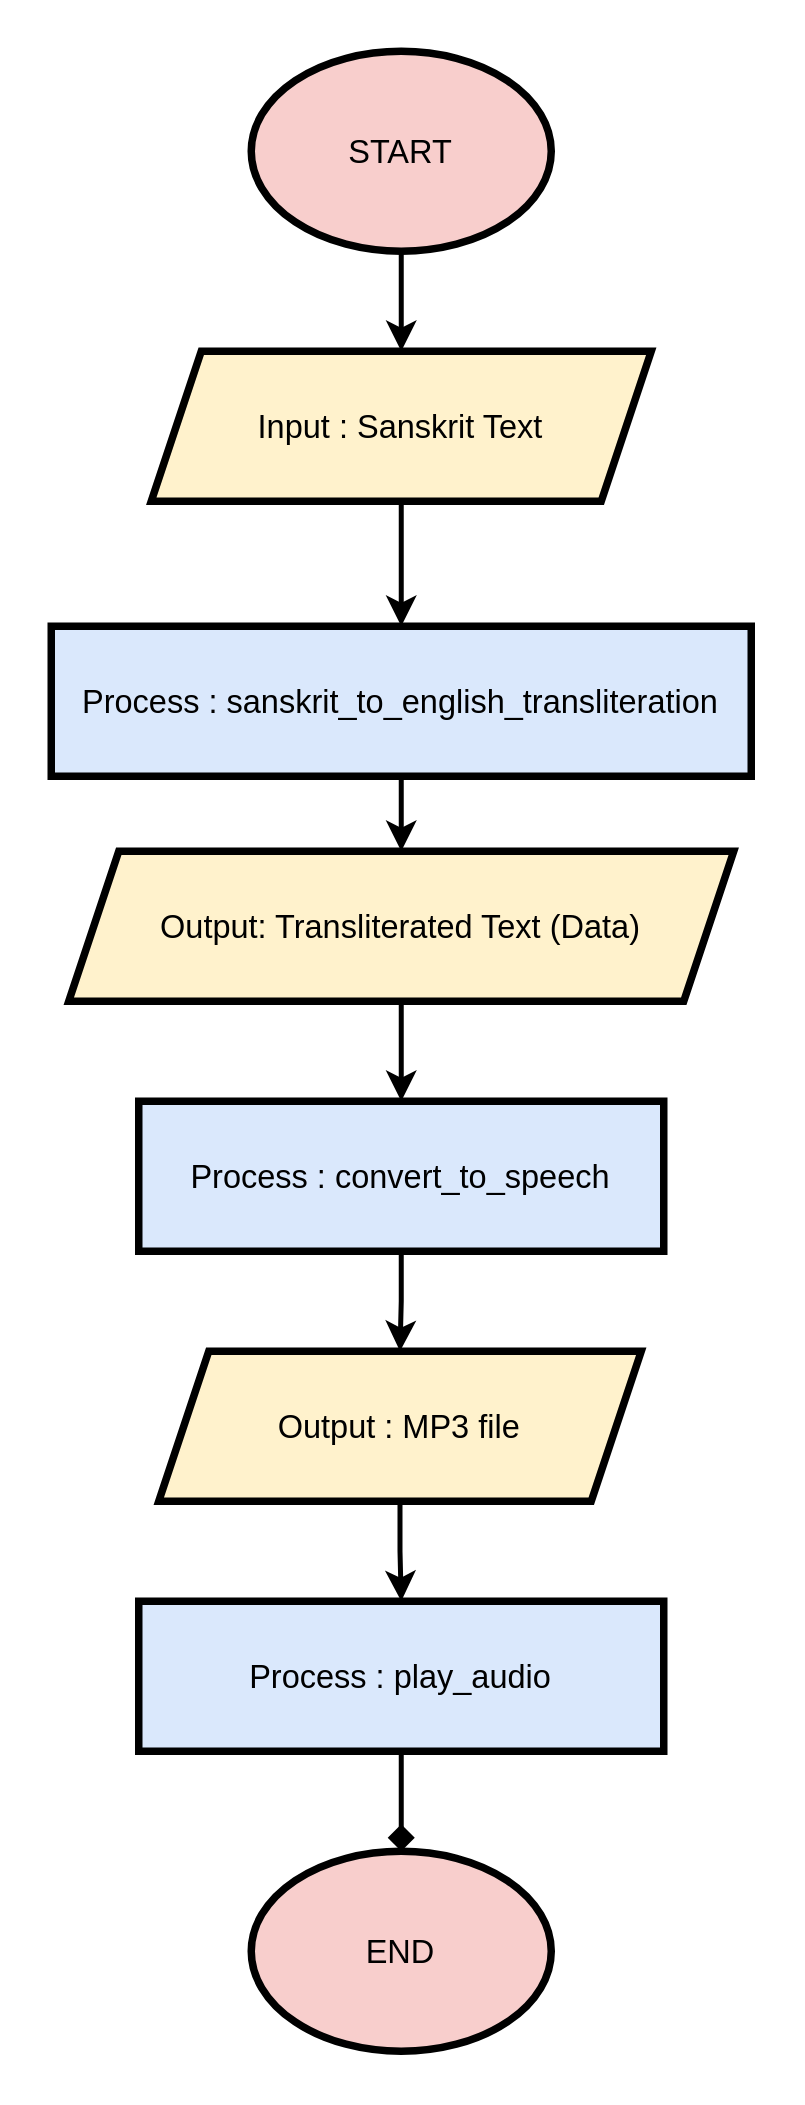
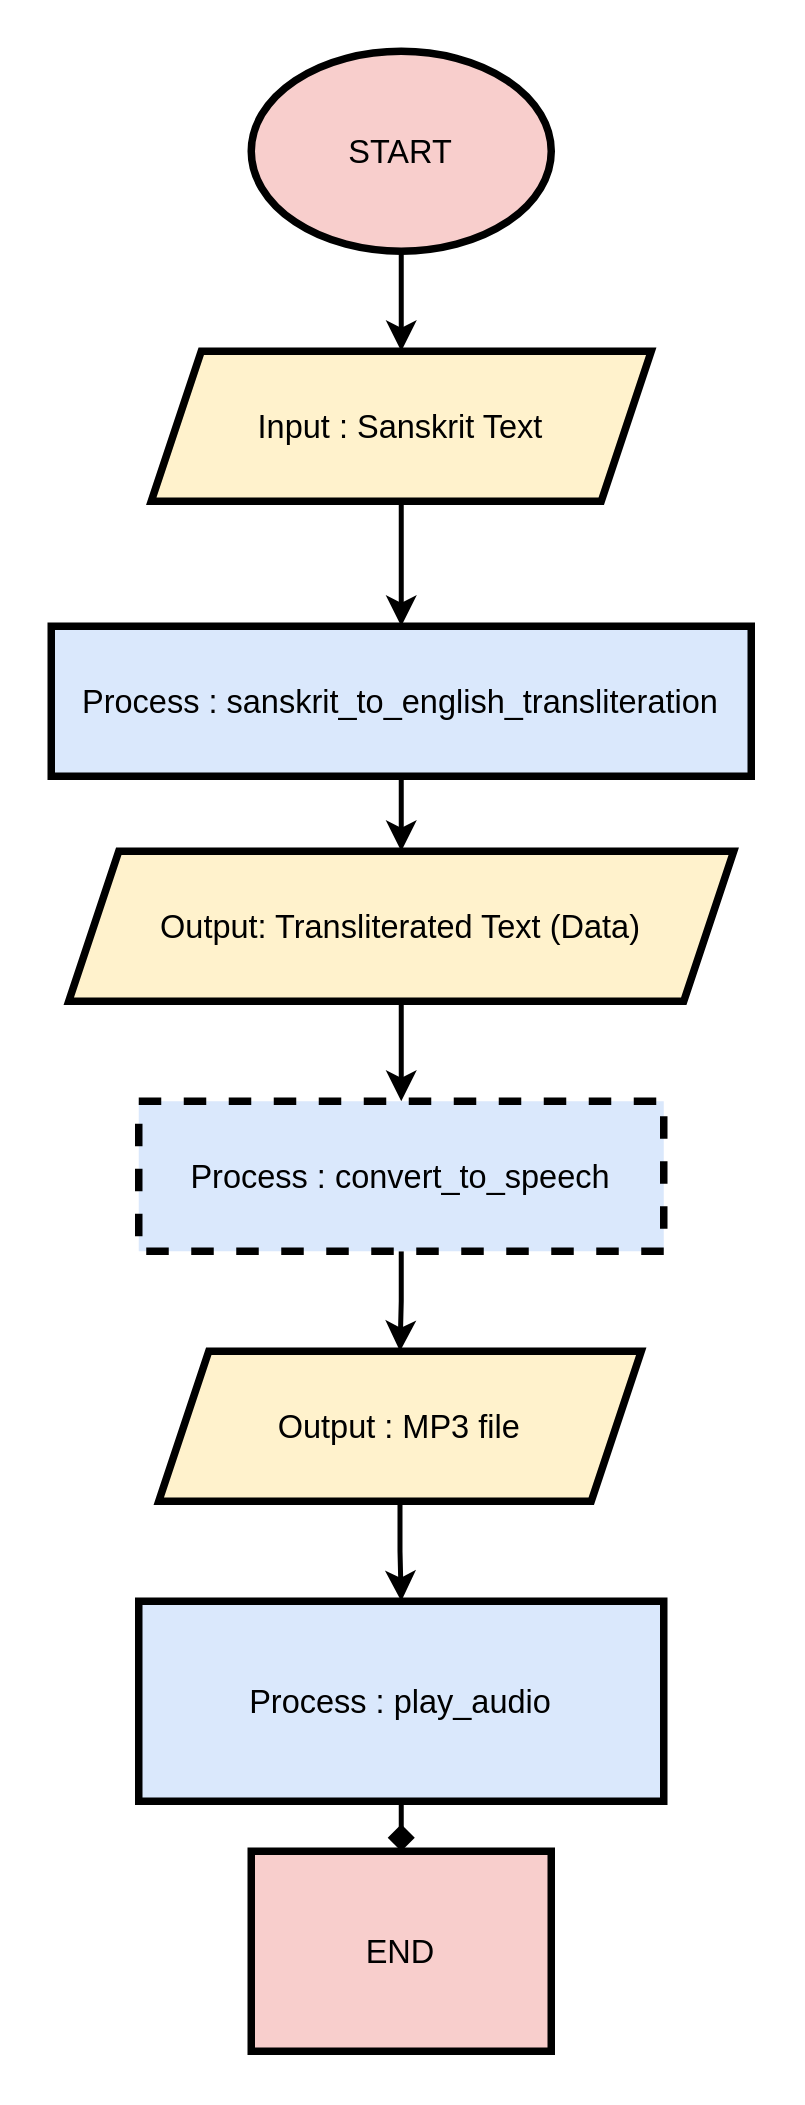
node "Process : convert_to_speech": style solid -> dashed
node "Process : play_audio": size 525x150 -> 525x200
node "END": shape ellipse -> rectangle
